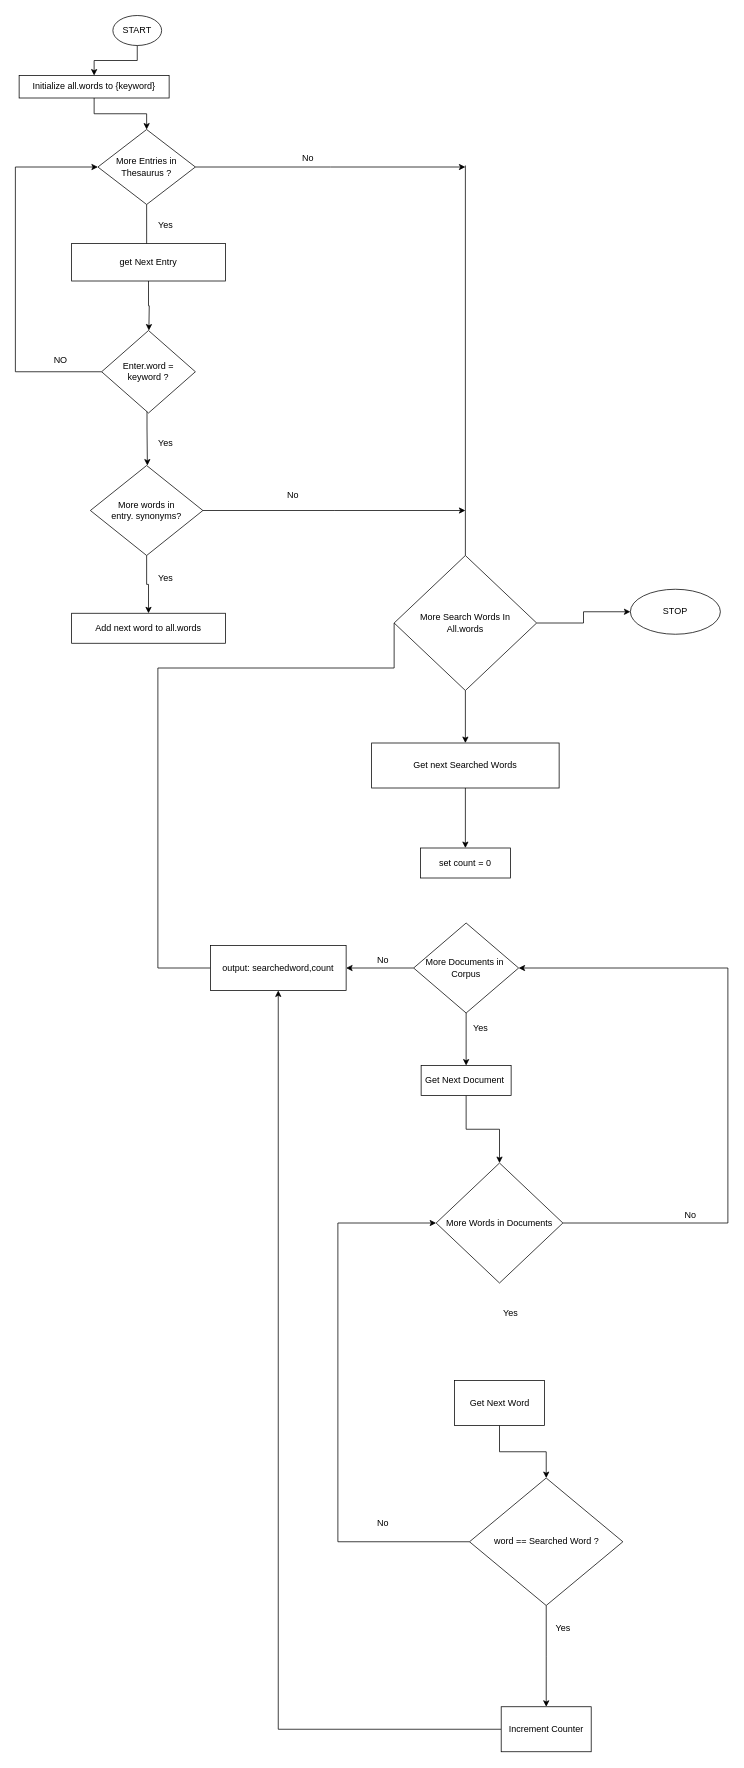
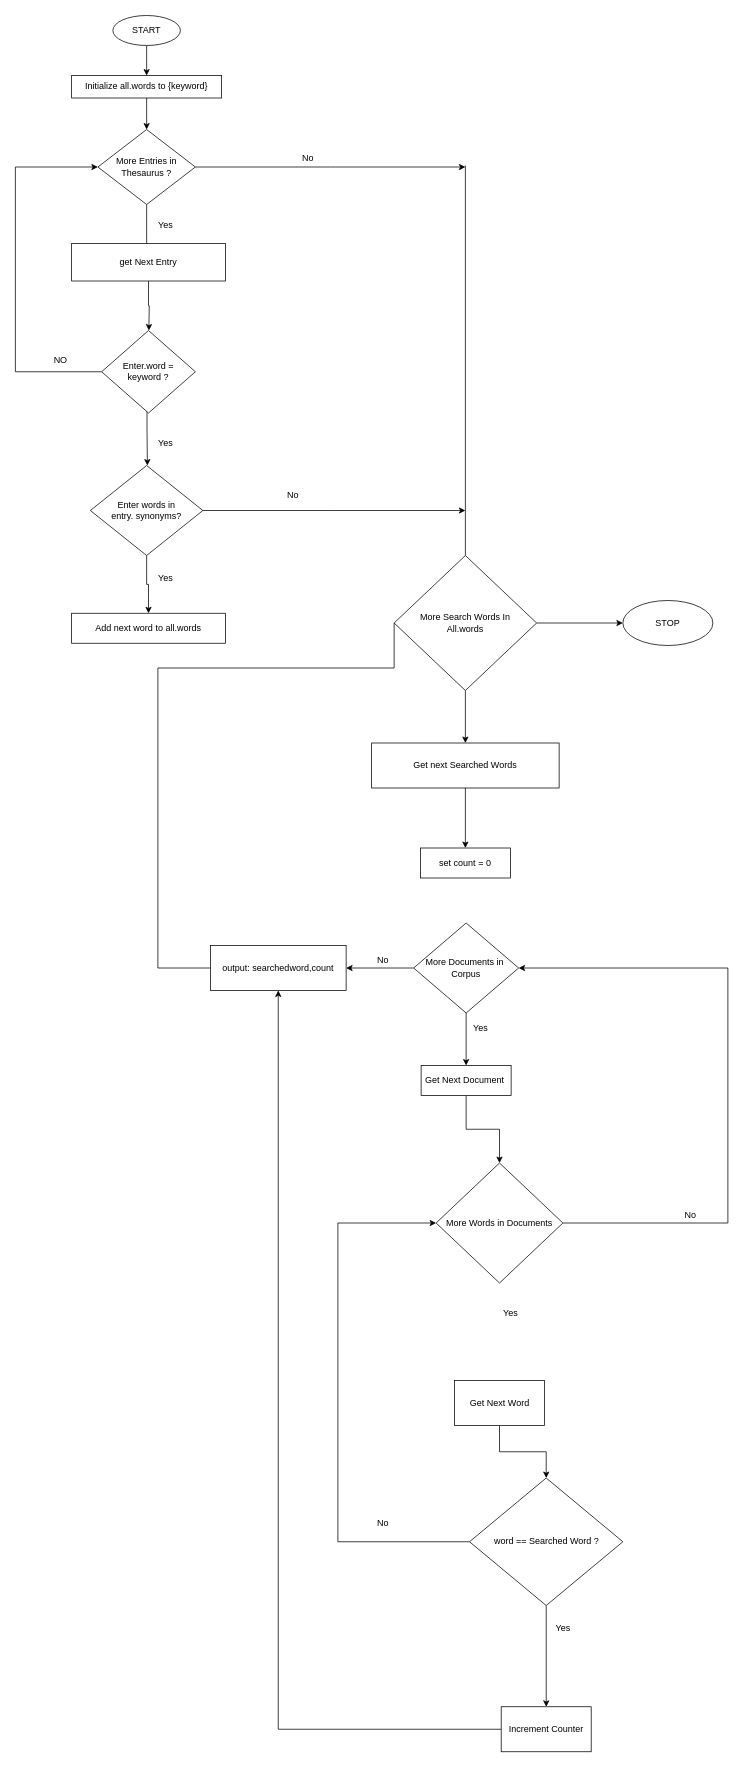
node "START": size 49x30 -> 68x30
node "Initialize all.words to {keyword}": moved (94, 87) -> (147, 87)
node "More words in entry. synonyms?": label "More words in entry. synonyms?" -> "Enter words in entry. synonyms?"
node "STOP": moved (675, 612) -> (668, 623)
